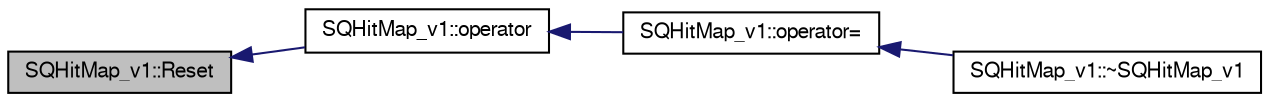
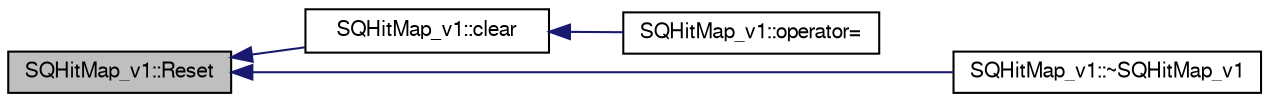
node "SQHitMap_v1::operator": label "SQHitMap_v1::operator" -> "SQHitMap_v1::clear"
edge "SQHitMap_v1::~SQHitMap_v1" -> "SQHitMap_v1::operator=": now "SQHitMap_v1::~SQHitMap_v1" -> "SQHitMap_v1::Reset"
